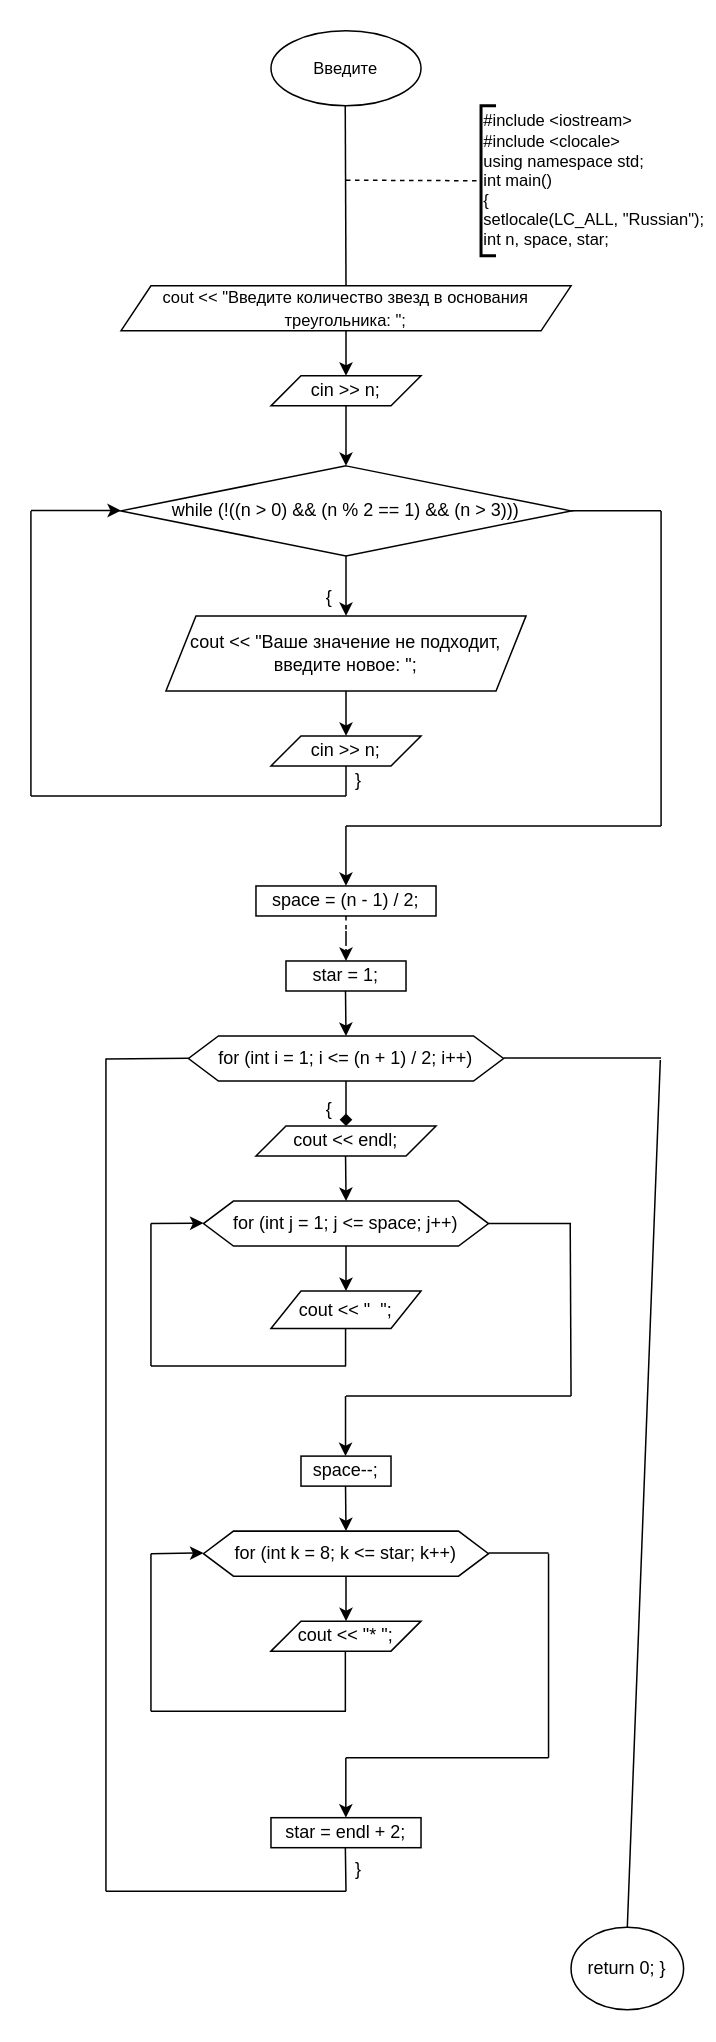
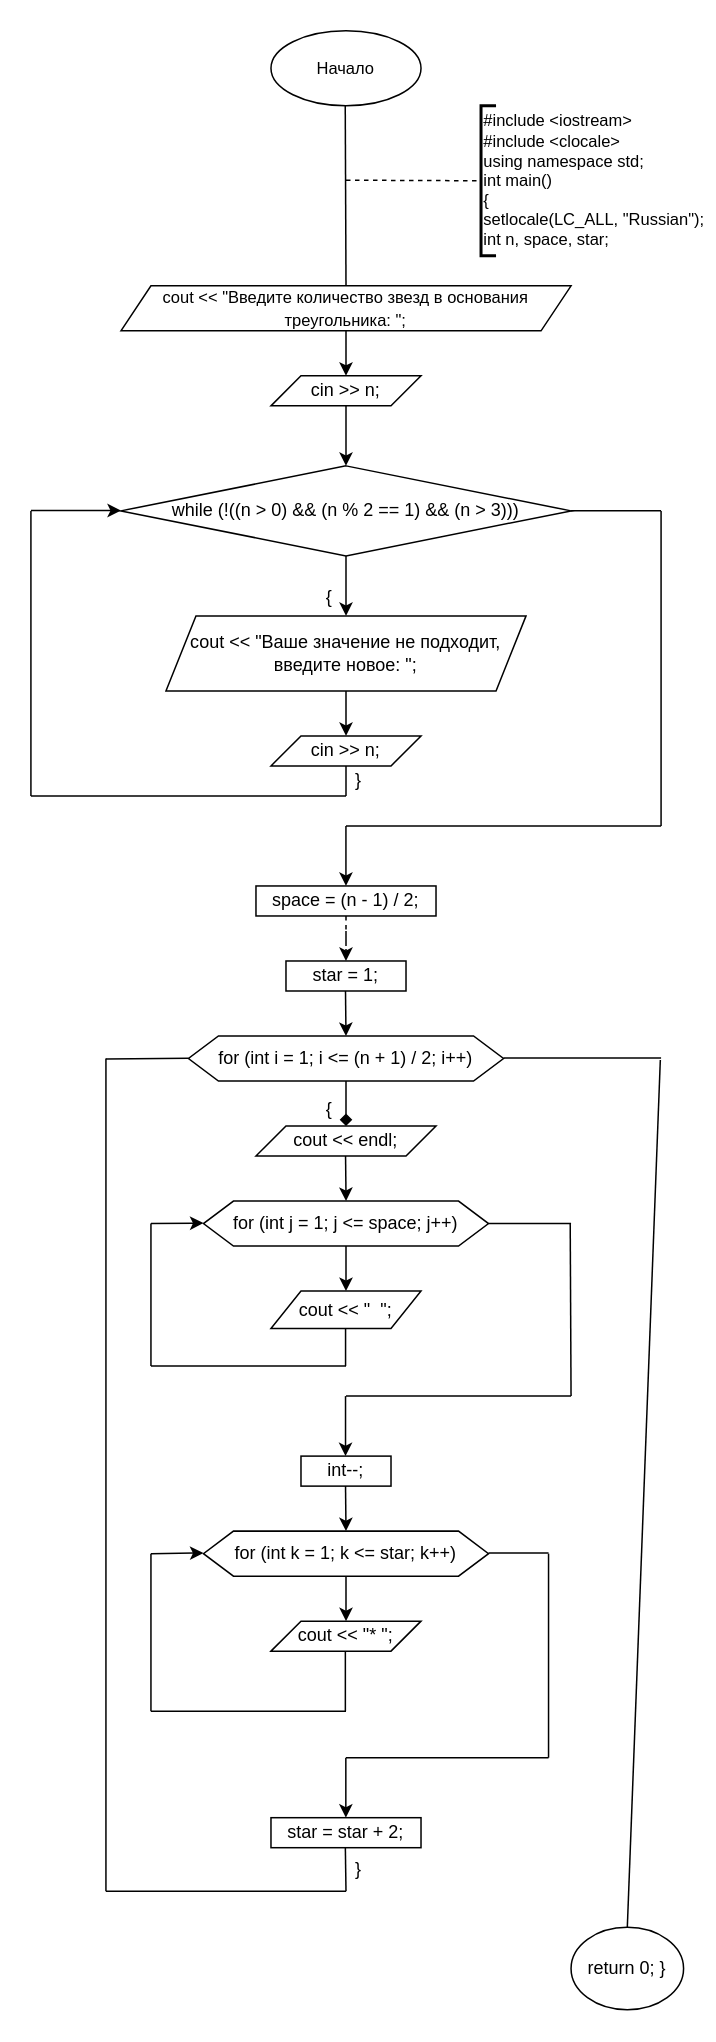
node "Введите": label "Введите" -> "Начало"
node "space--;": label "space--;" -> "int--;"
node "for (int k = 8; k <= star; k++)": label "for (int k = 8; k <= star; k++)" -> "for (int k = 1; k <= star; k++)"
node "star = endl + 2;": label "star = endl + 2;" -> "star = star + 2;"
